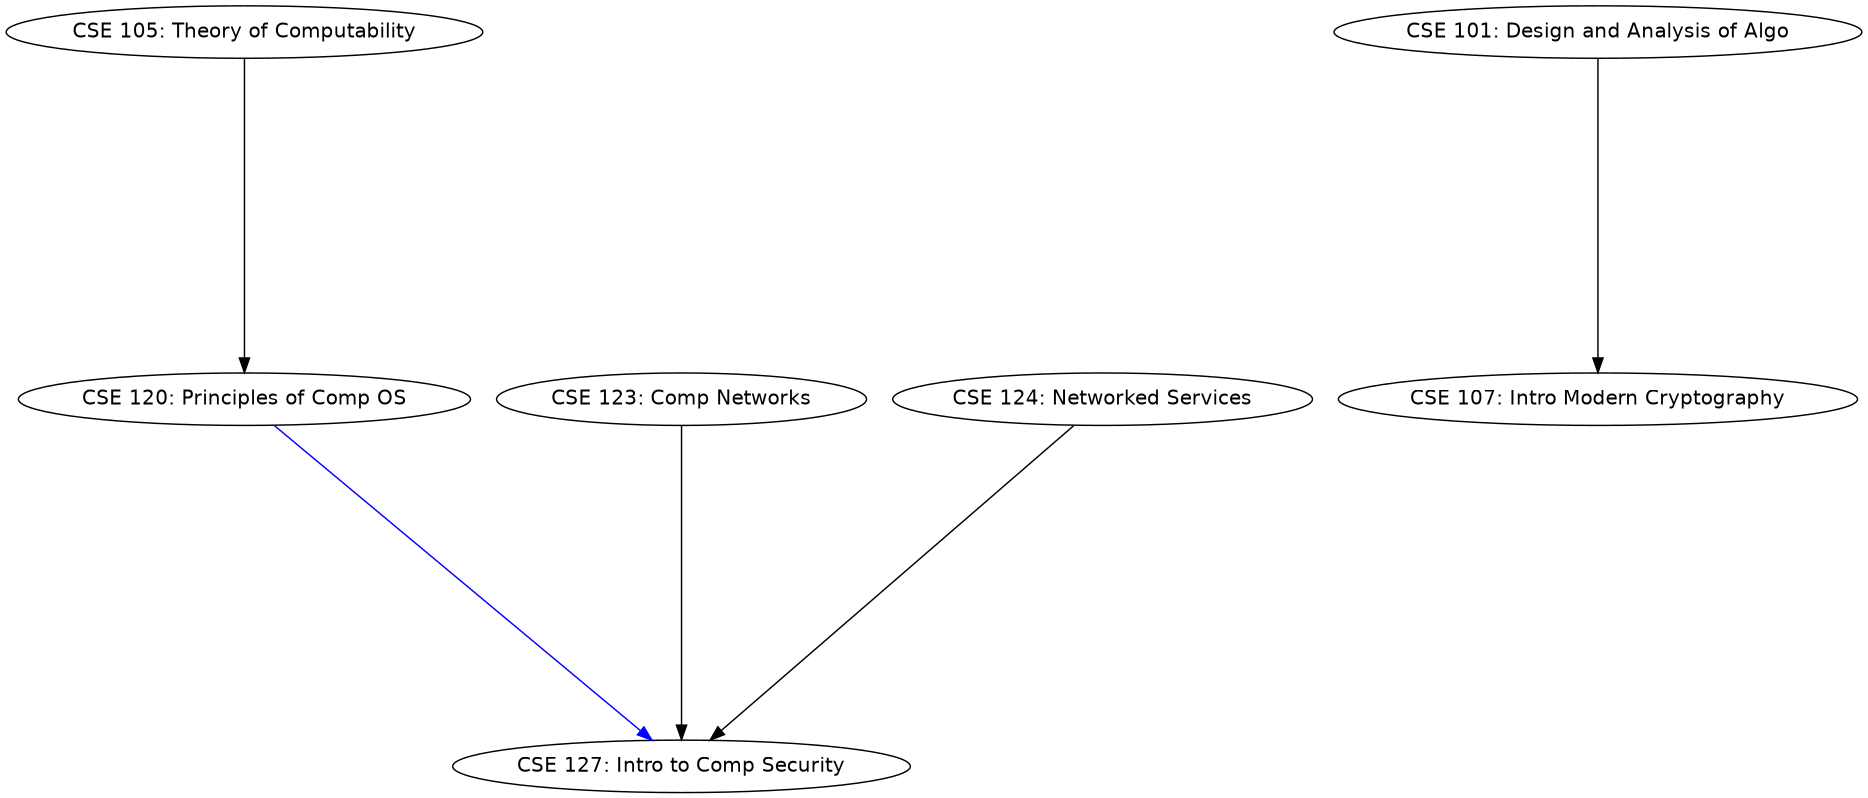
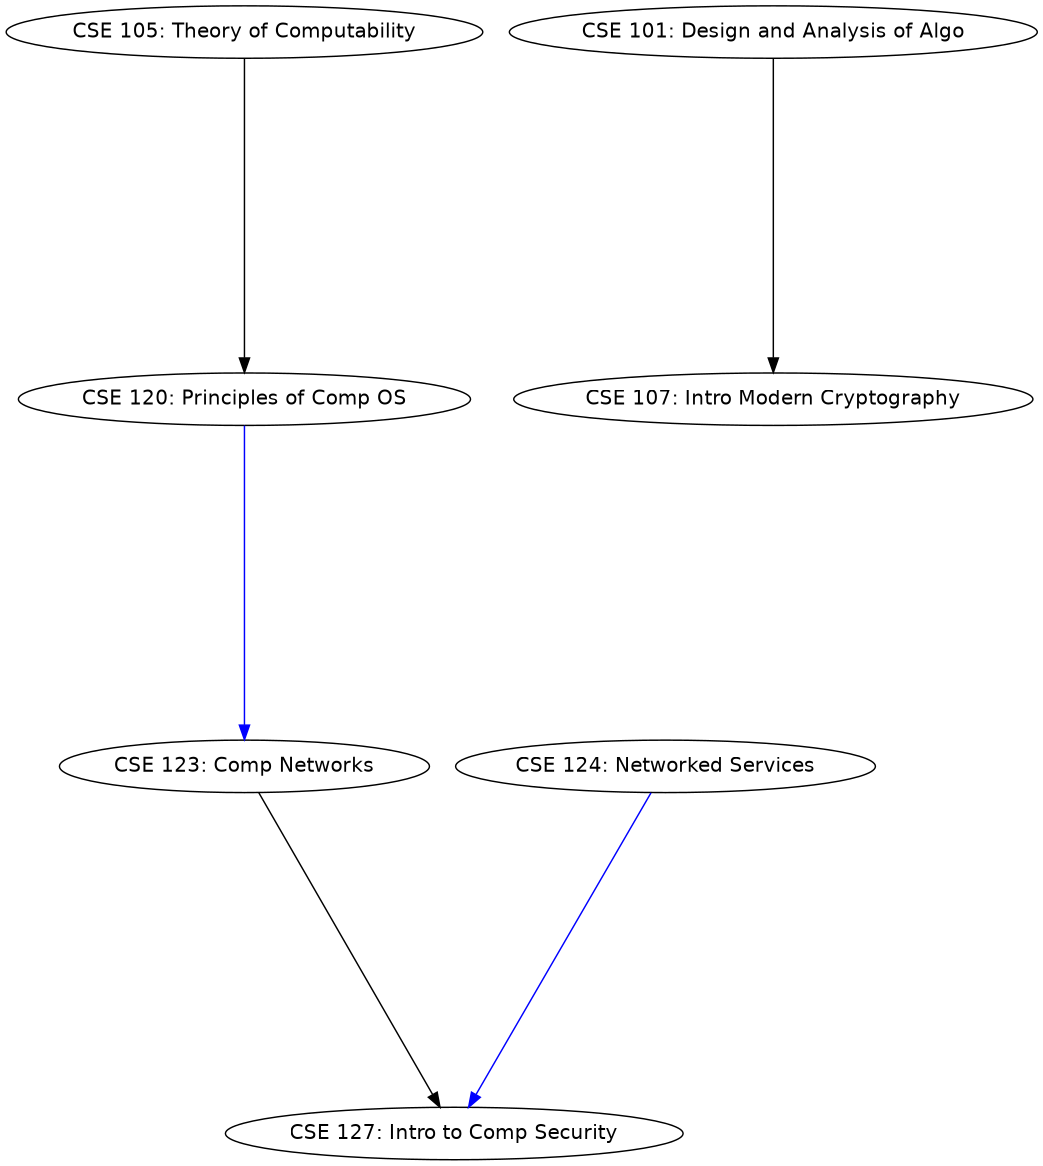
edge "CSE 120: Principles of Comp OS" -> "CSE 127: Intro to Comp Security": now "CSE 120: Principles of Comp OS" -> "CSE 123: Comp Networks"
edge "CSE 124: Networked Services" -> "CSE 127: Intro to Comp Security": color black -> blue
